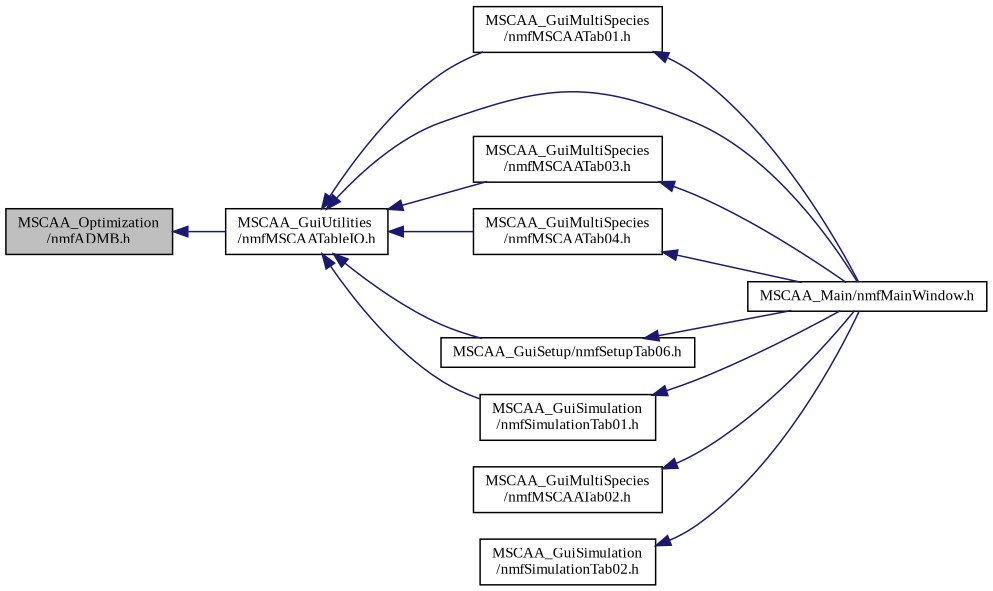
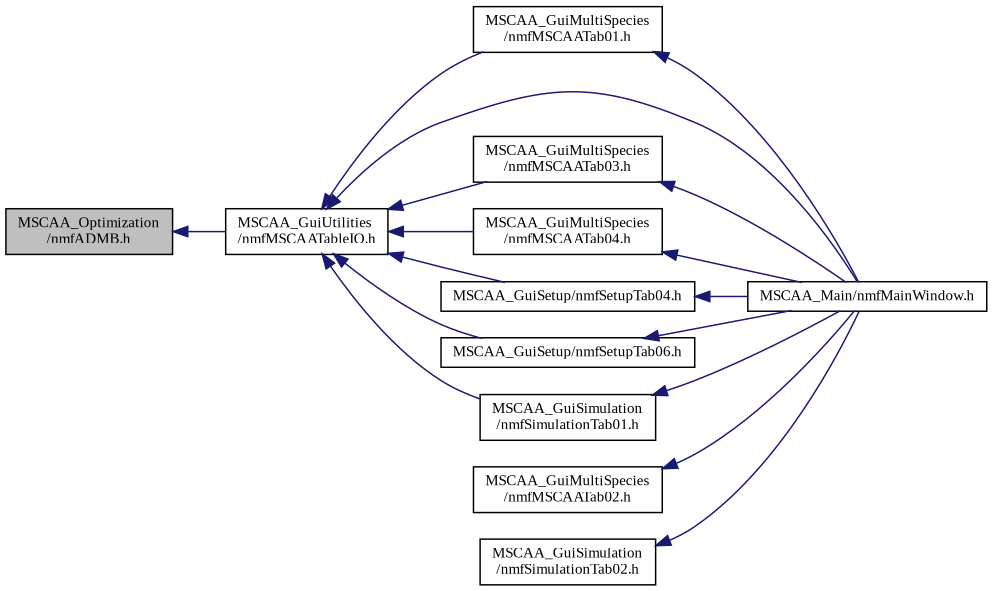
node "MSCAA_GuiSetup/nmfSetupTab04.h": added
